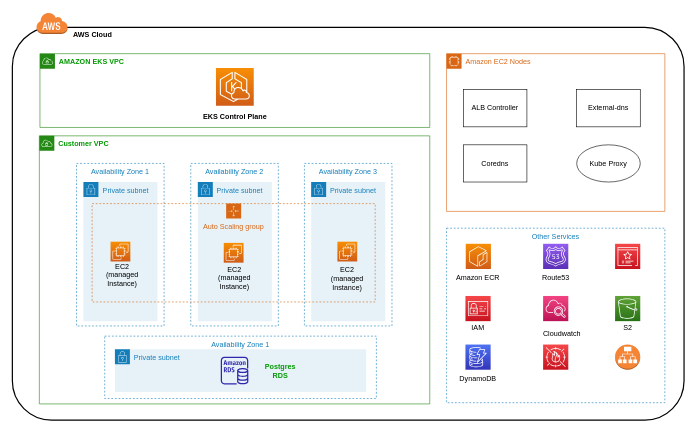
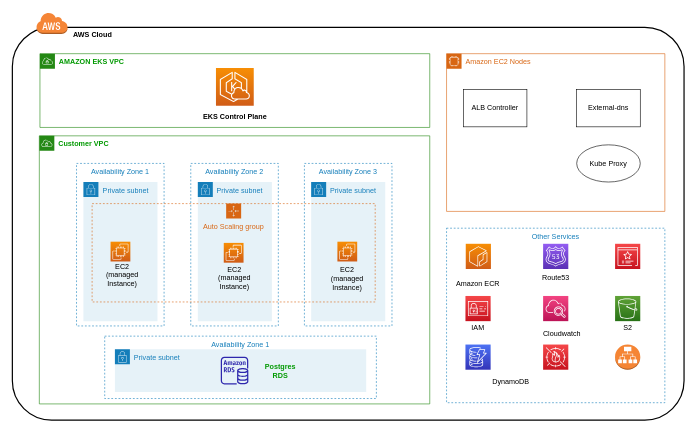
node "Coredns": removed
node "Amazon ECR": moved (478, 278) -> (478, 284)
node "DynamoDB": moved (478, 379) -> (511, 382)
